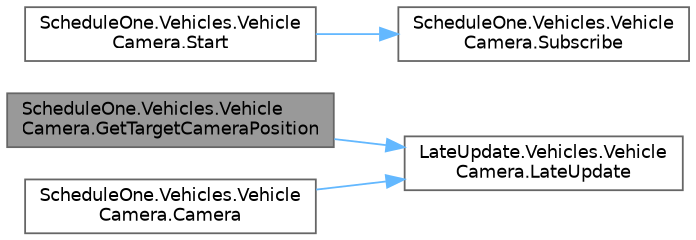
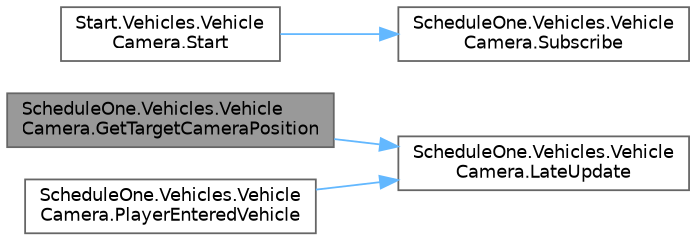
node "ScheduleOne.Vehicles.Vehicle Camera.Start": label "ScheduleOne.Vehicles.Vehicle Camera.Start" -> "Start.Vehicles.Vehicle Camera.Start"
node "LateUpdate.Vehicles.Vehicle Camera.LateUpdate": label "LateUpdate.Vehicles.Vehicle Camera.LateUpdate" -> "ScheduleOne.Vehicles.Vehicle Camera.LateUpdate"
node "ScheduleOne.Vehicles.Vehicle Camera.Camera": label "ScheduleOne.Vehicles.Vehicle Camera.Camera" -> "ScheduleOne.Vehicles.Vehicle Camera.PlayerEnteredVehicle"
